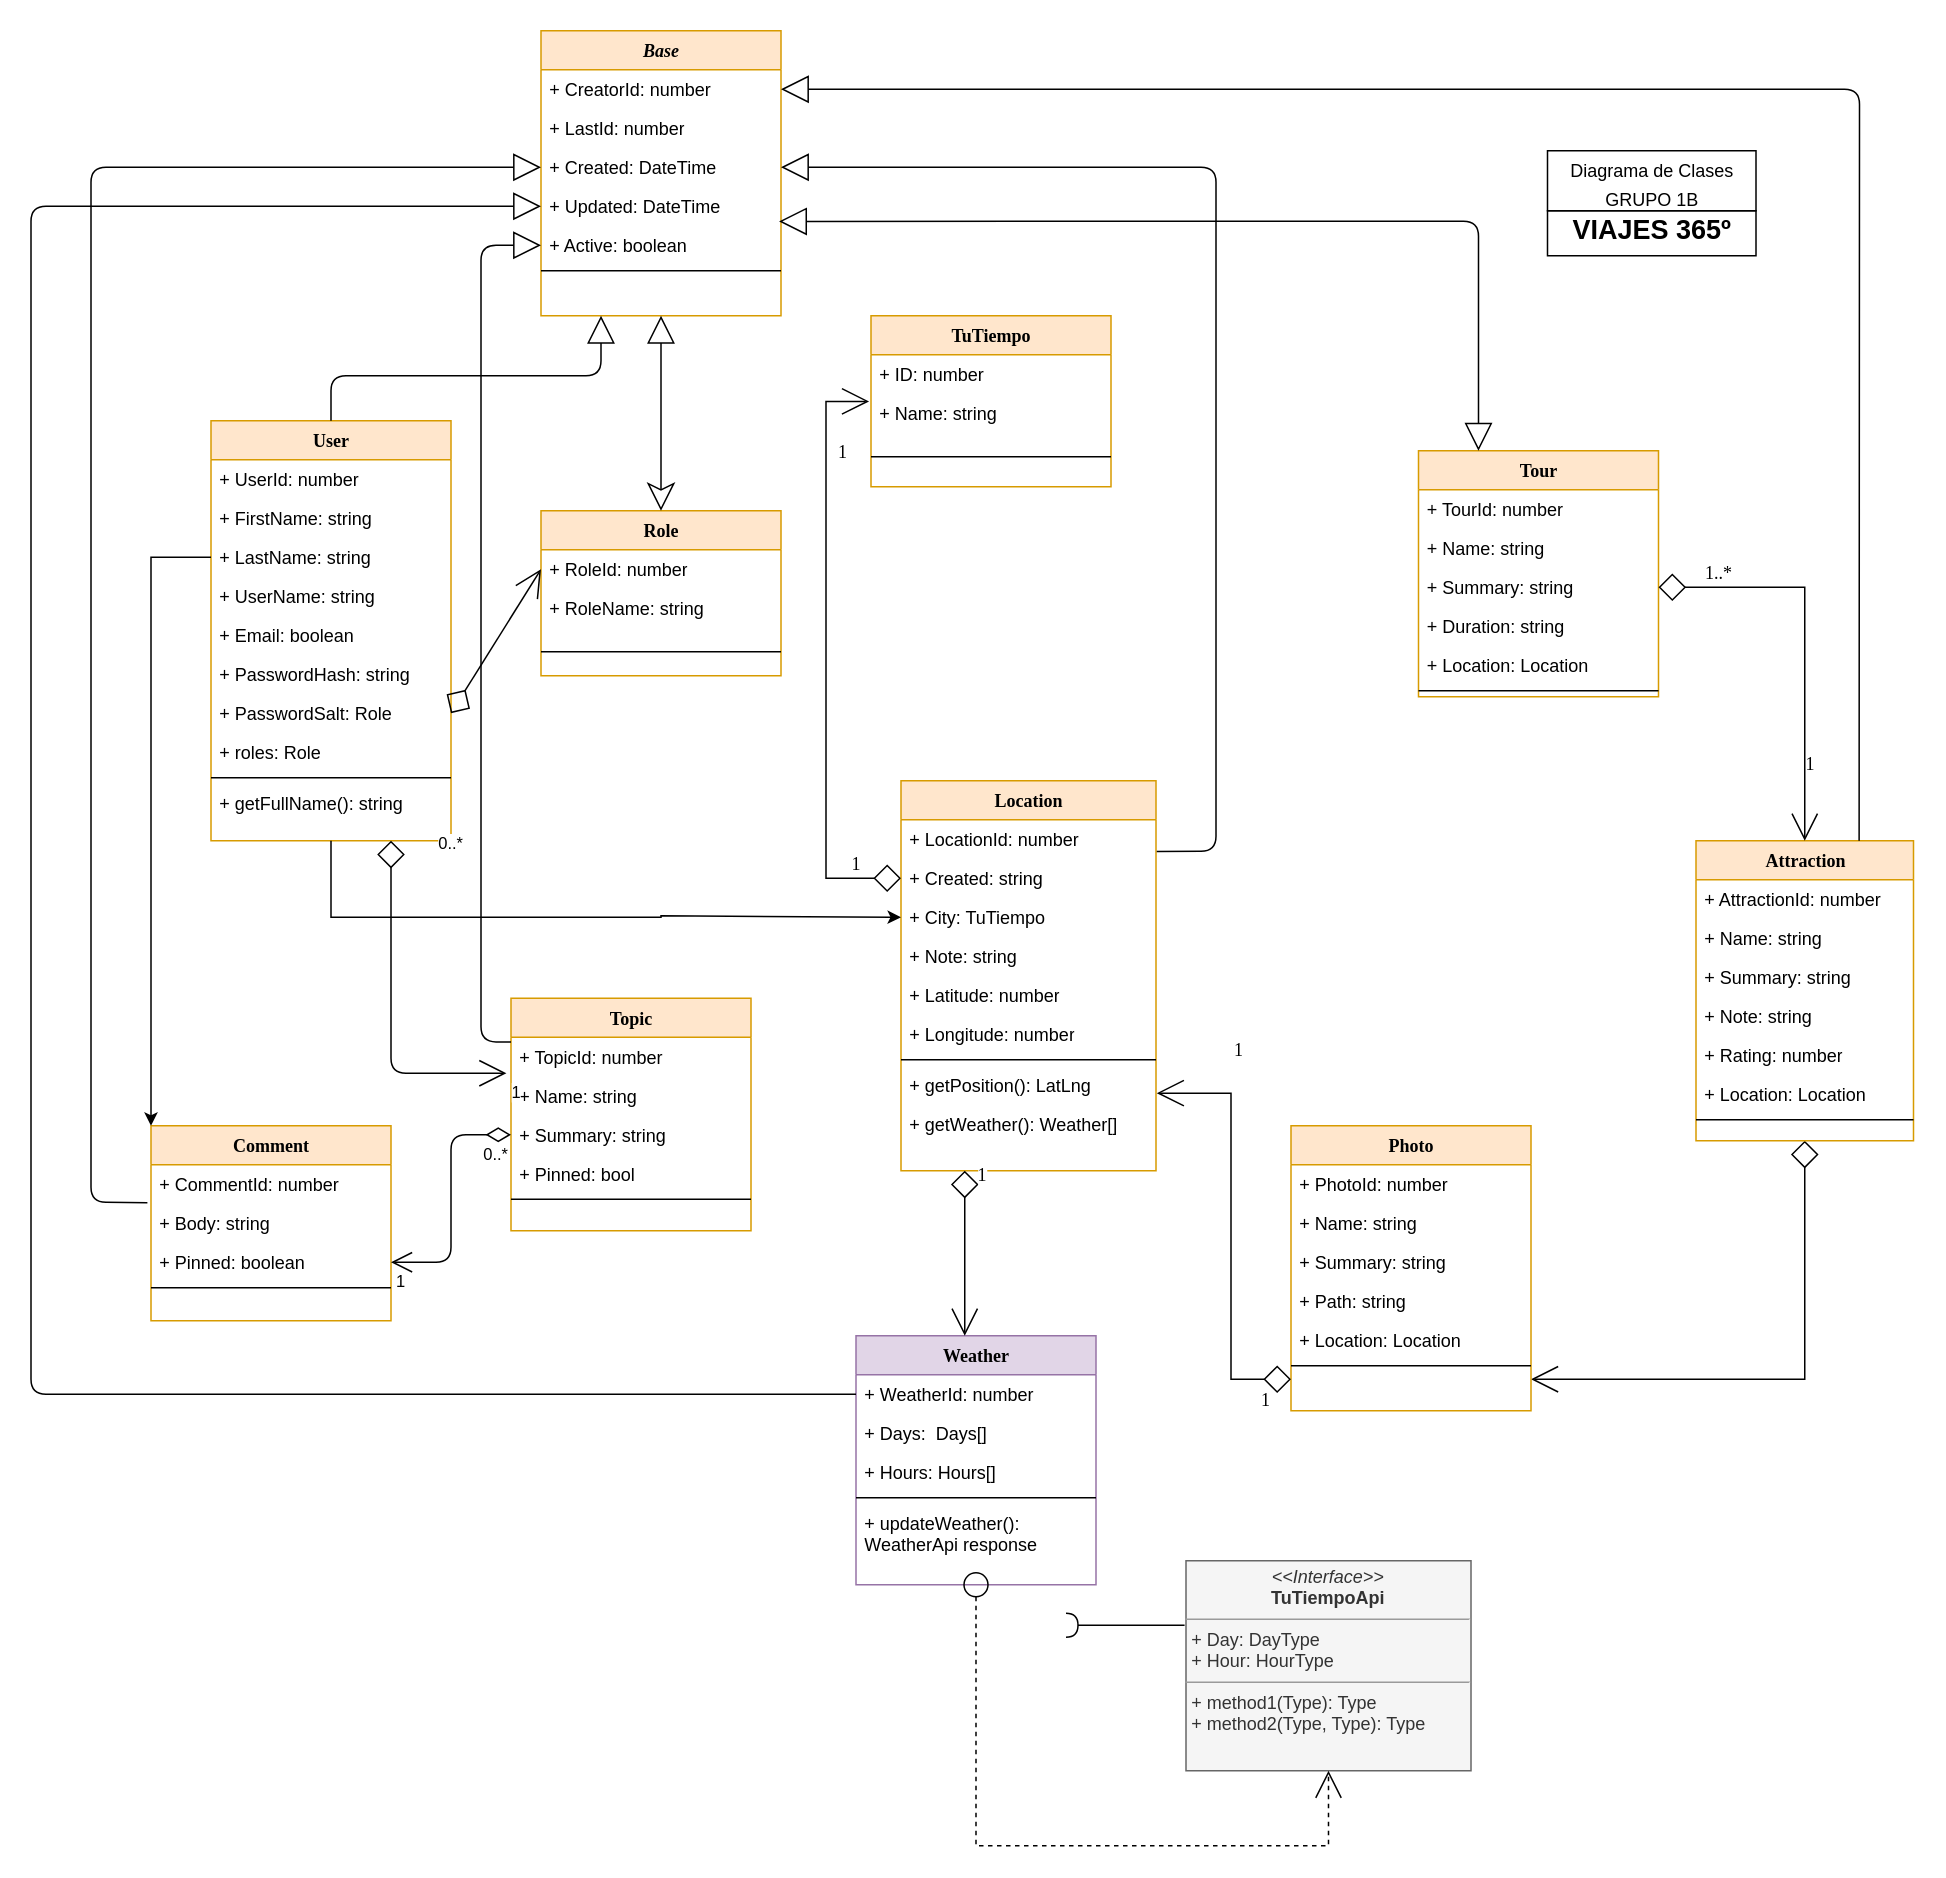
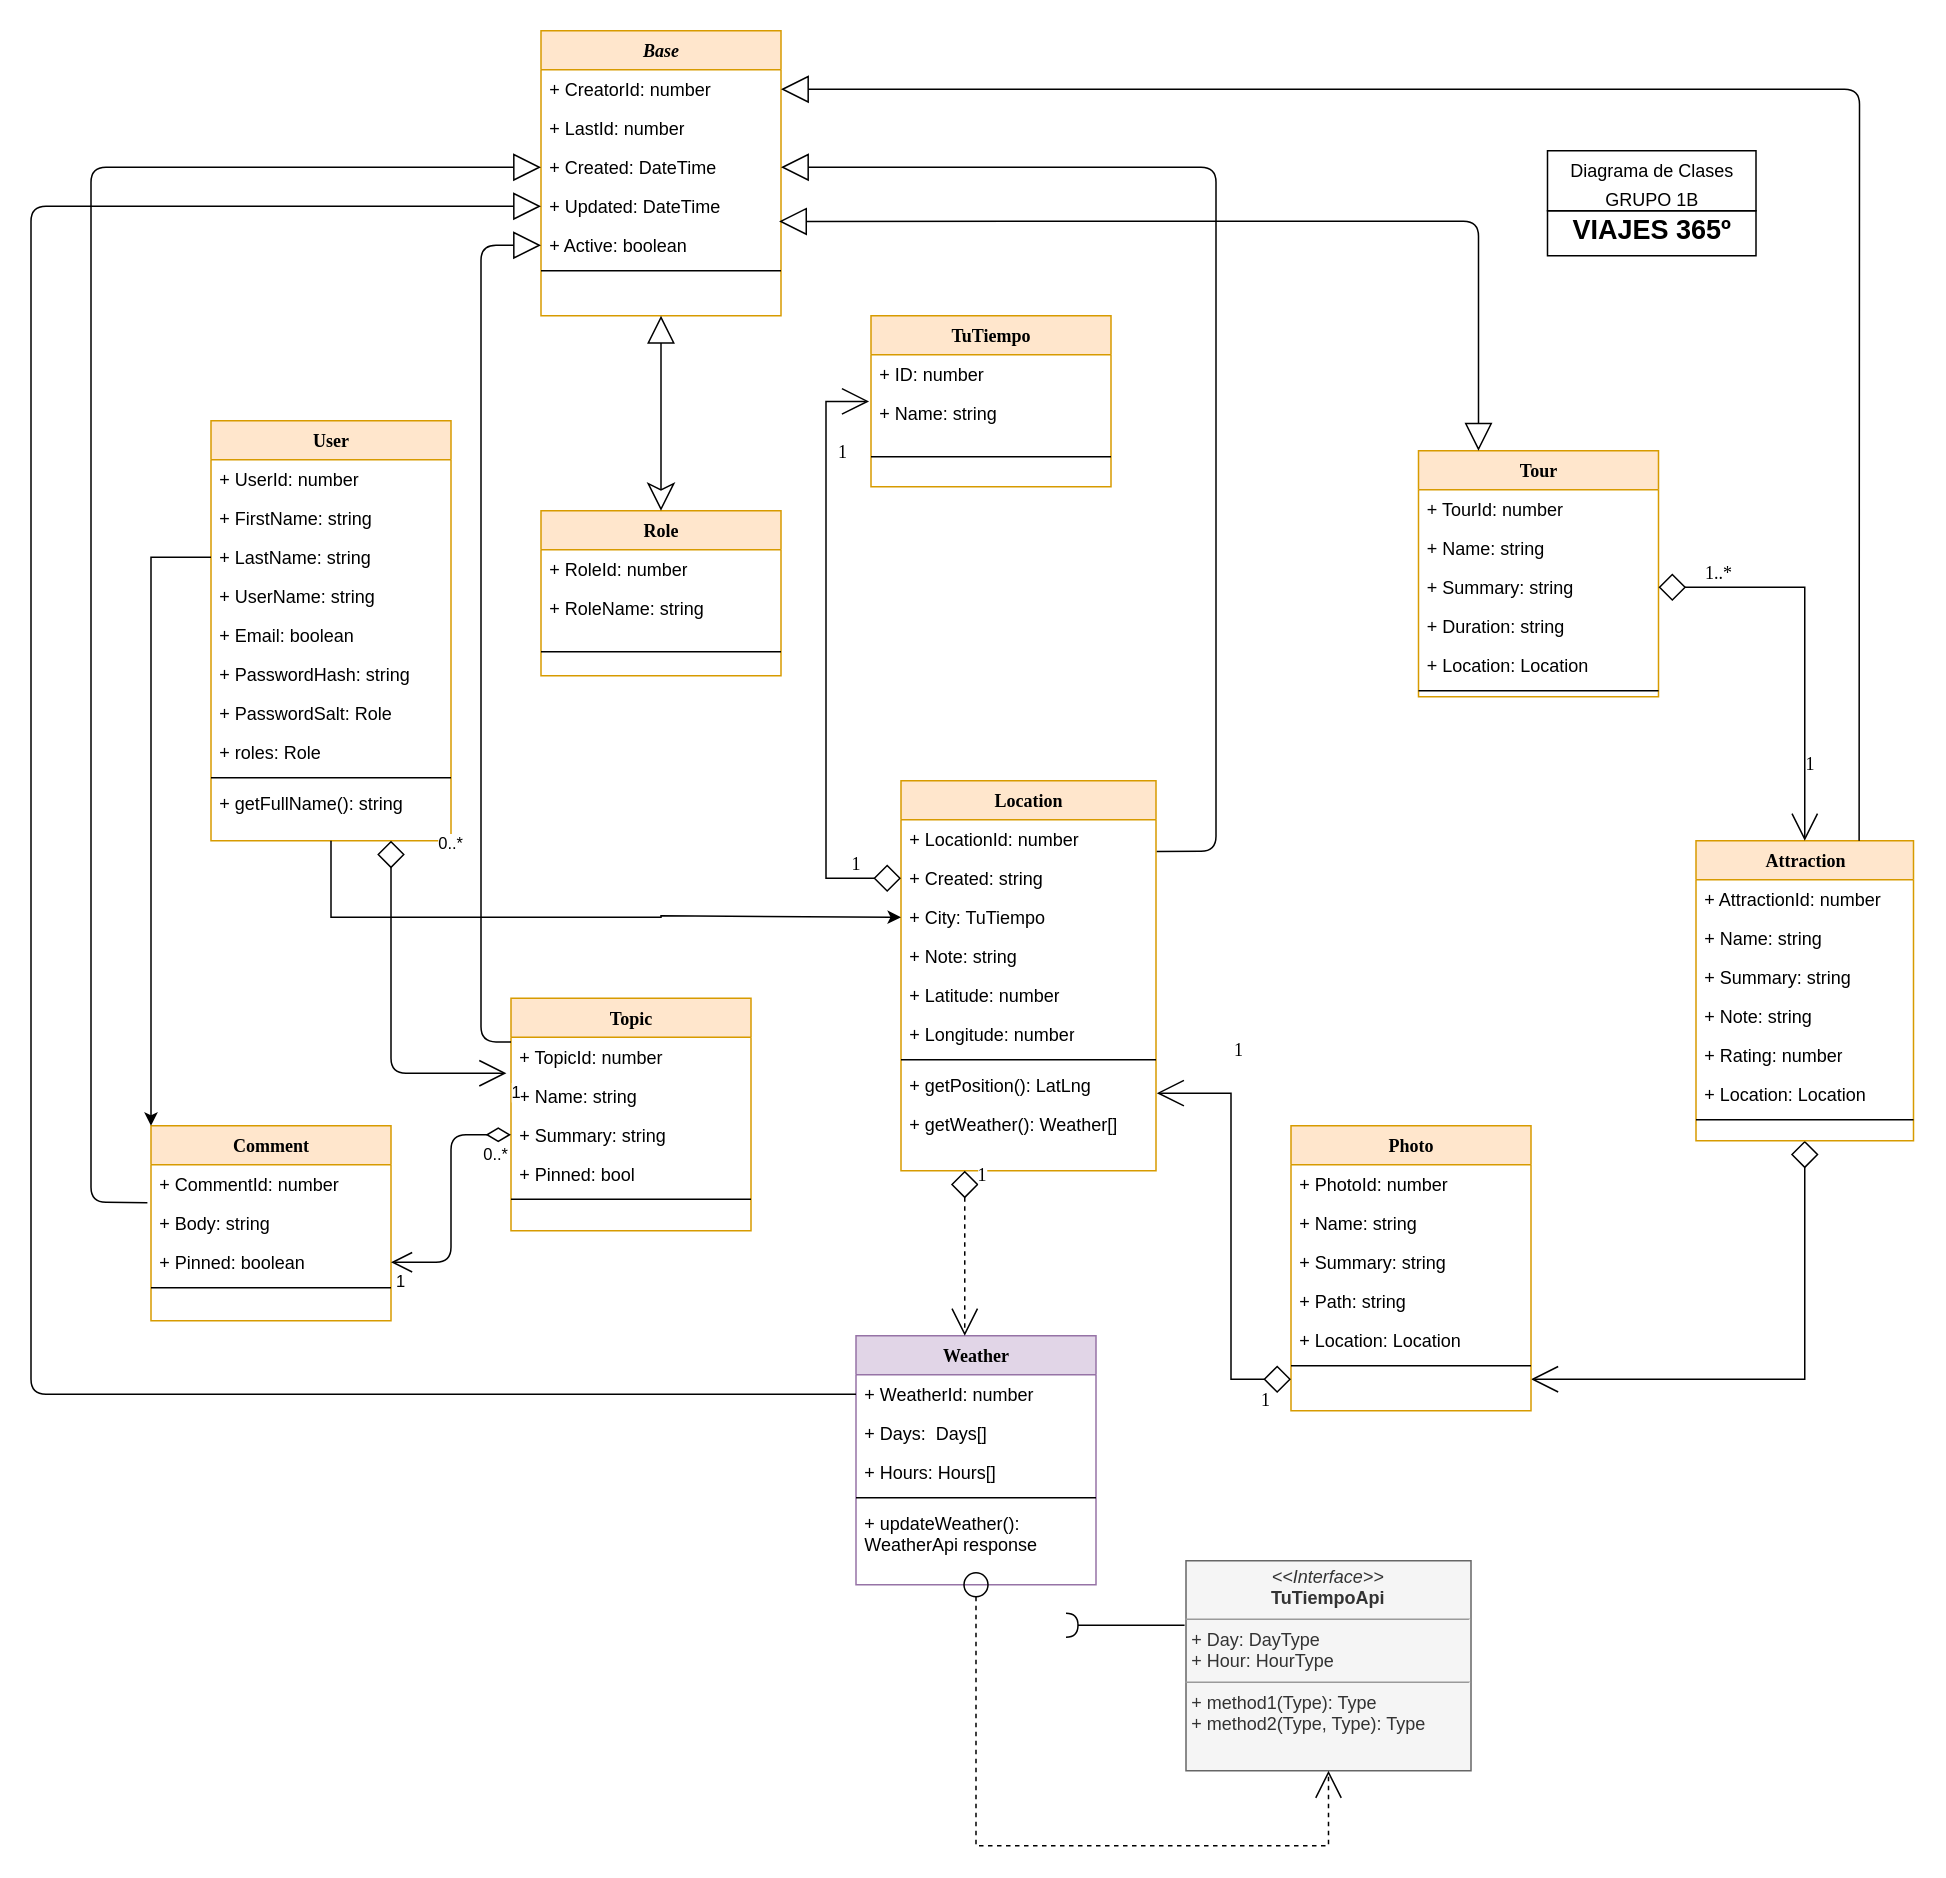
edge "User" -> "Base": removed
edge "+ RoleId: number" -- "+ PasswordSalt: Role": removed
edge "Location" -- "Weather": style solid -> dashed
